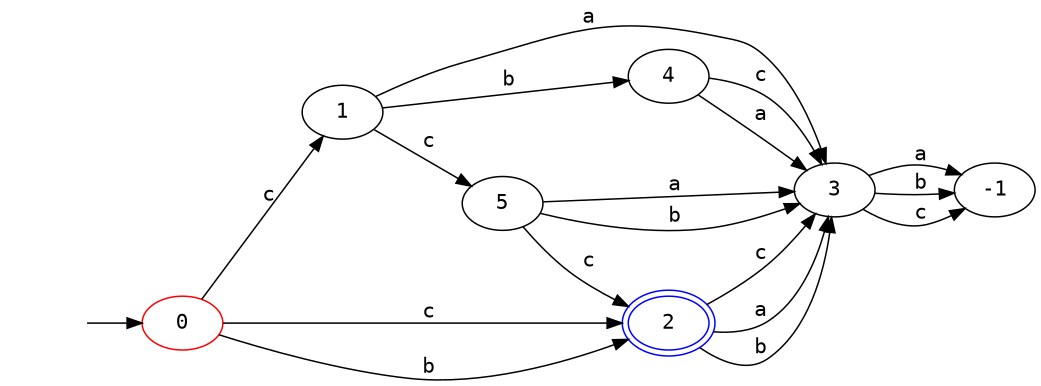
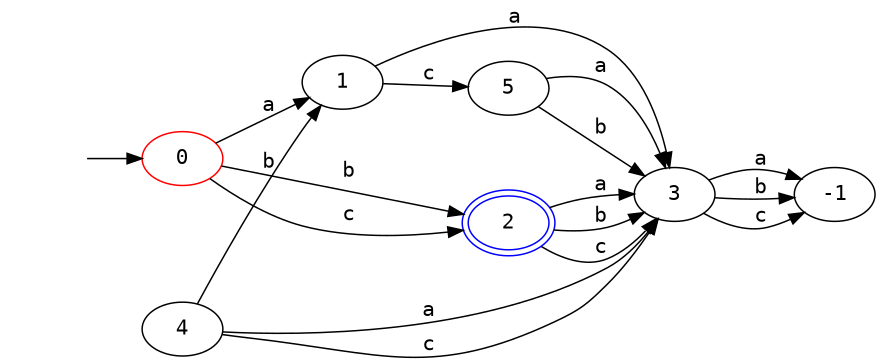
edge "1" -> "4": reversed
edge "0" -> "1": label " c" -> " a"
edge "5" -> "2": removed, label "c"
